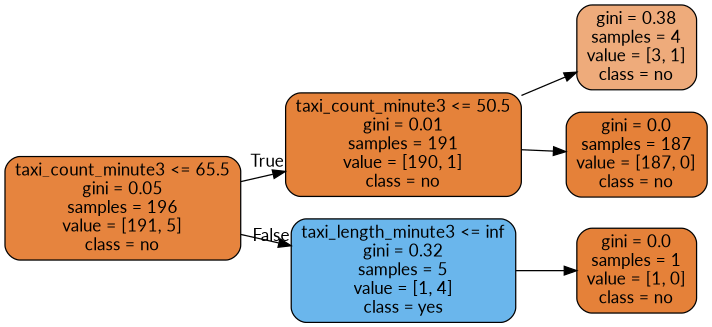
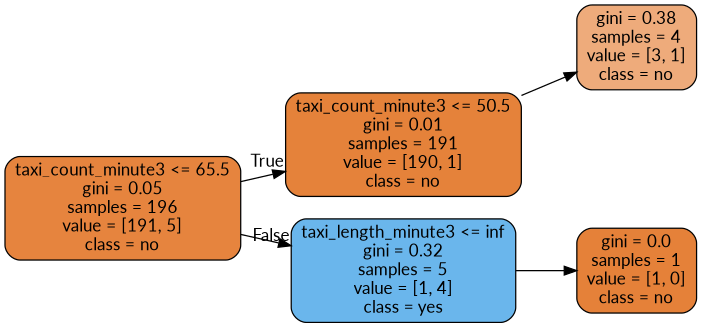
node "gini = 0.0 samples = 187 value = [187, 0] class = no": removed
